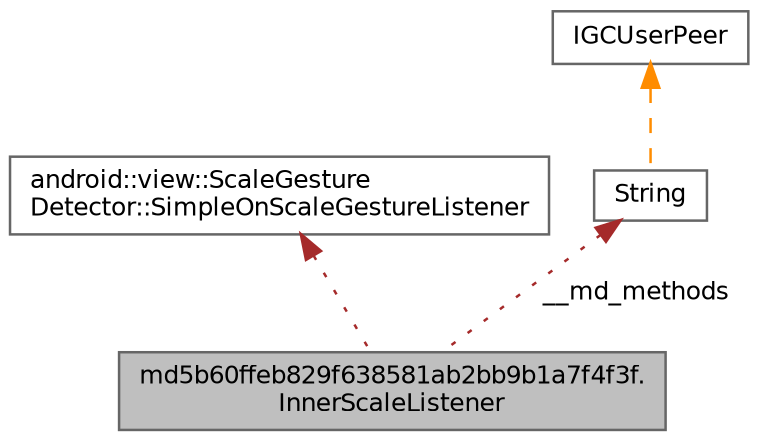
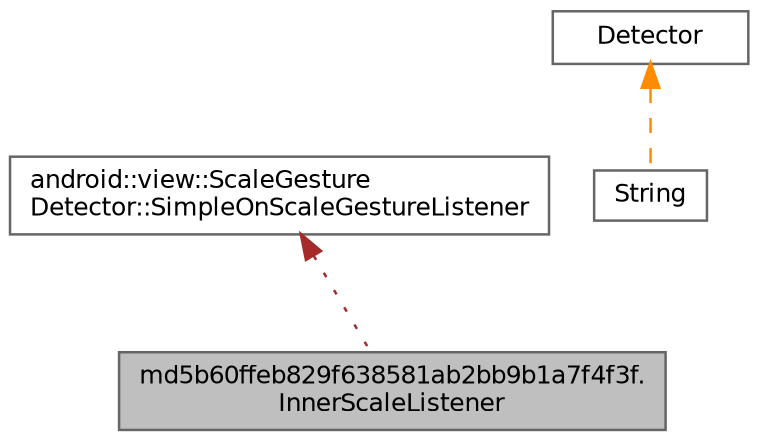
node "IGCUserPeer": label "IGCUserPeer" -> "Detector"
edge "md5b60ffeb829f638581ab2bb9b1a7f4f3f. InnerScaleListener" -> "String": removed, label "__md_methods"
